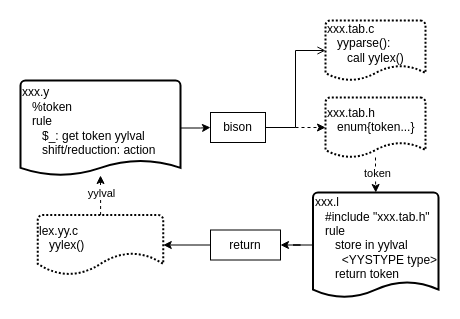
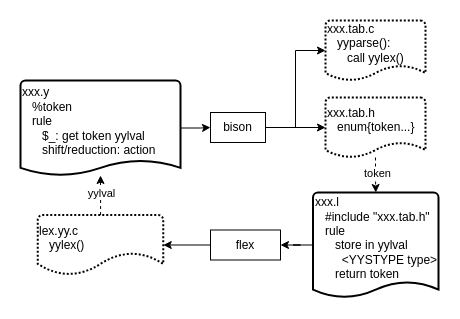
edge "bison" -> "xxx.tab.c yyparse(): call yylex()": arrowhead open -> classic
edge "bison" -> "xxx.tab.h enum{token...}": style dashed -> solid
node "return": label "return" -> "flex"
